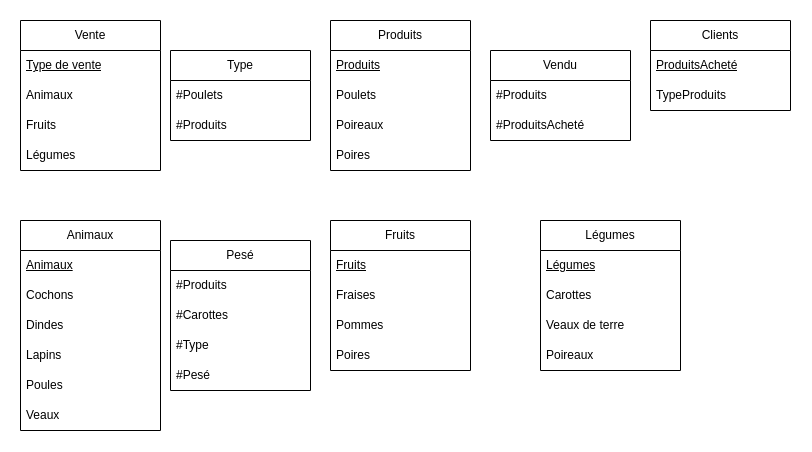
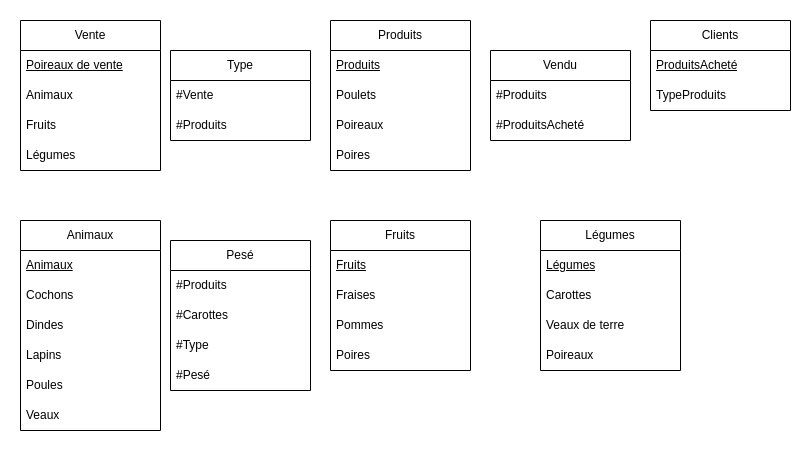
node "Type de vente": label "Type de vente" -> "Poireaux de vente"
node "#Poulets": label "#Poulets" -> "#Vente"
